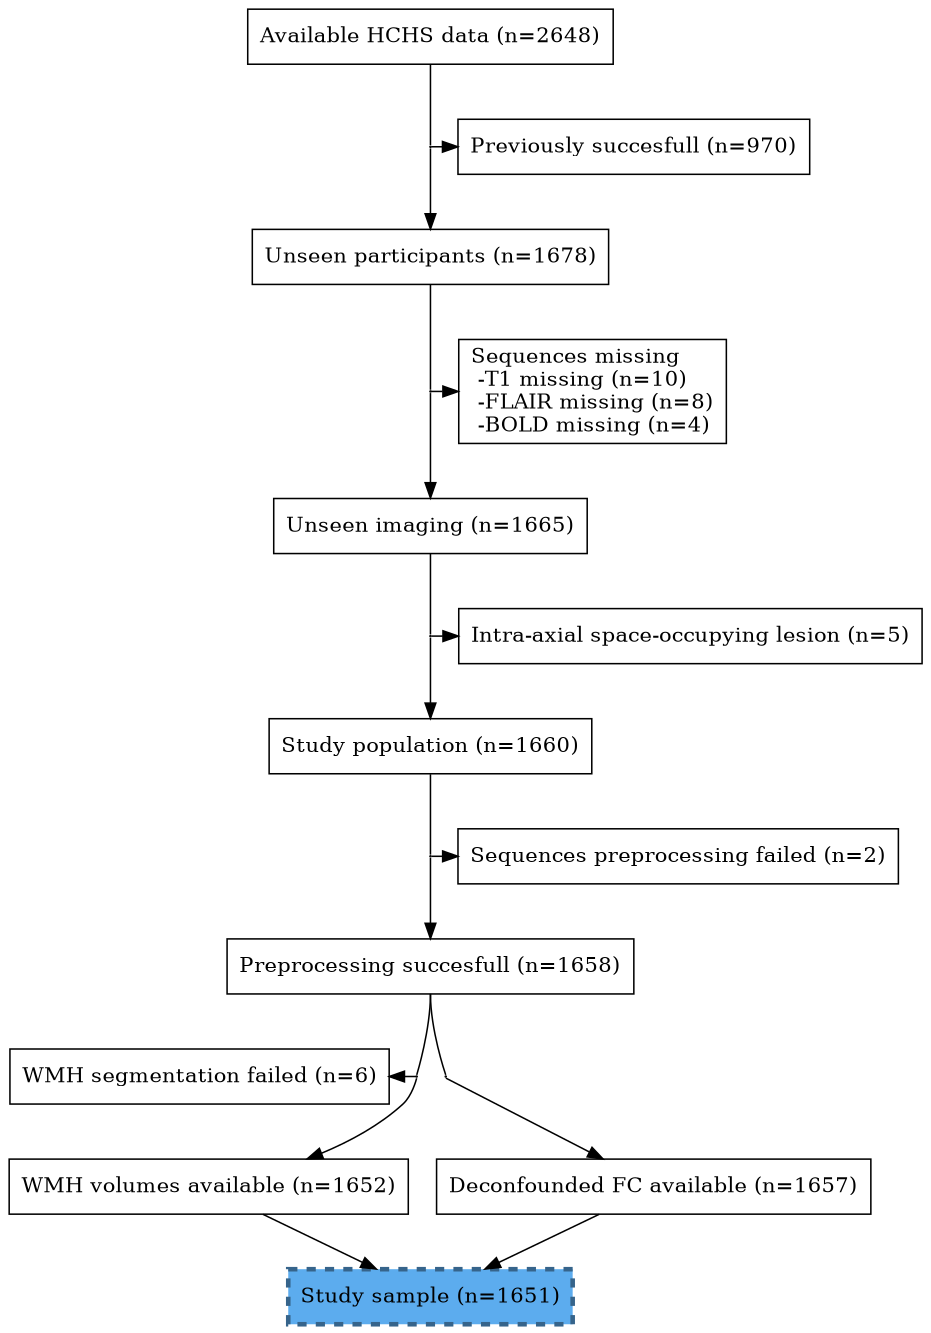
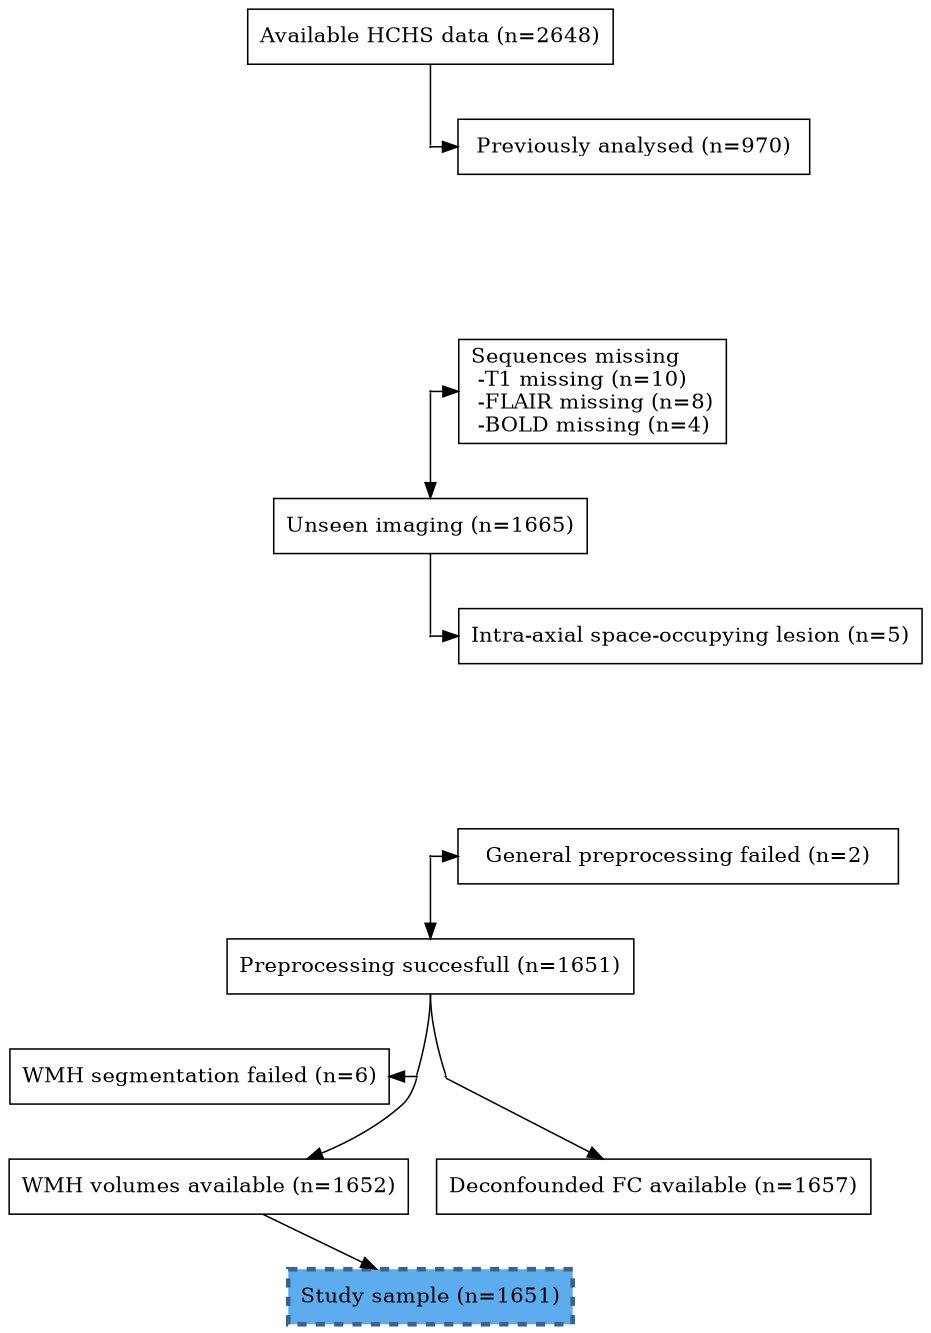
node "Previously succesfull (n=970)": label "Previously succesfull (n=970)" -> "Previously analysed (n=970)"
node "Unseen participants (n=1678)": removed
node "Study population (n=1660)": removed
node "Sequences preprocessing failed (n=2)": label "Sequences preprocessing failed (n=2)" -> "General preprocessing failed (n=2)"
node "Preprocessing succesfull (n=1658)": label "Preprocessing succesfull (n=1658)" -> "Preprocessing succesfull (n=1651)"
edge "Deconfounded FC available (n=1657)" -> "Study sample (n=1651)": removed
